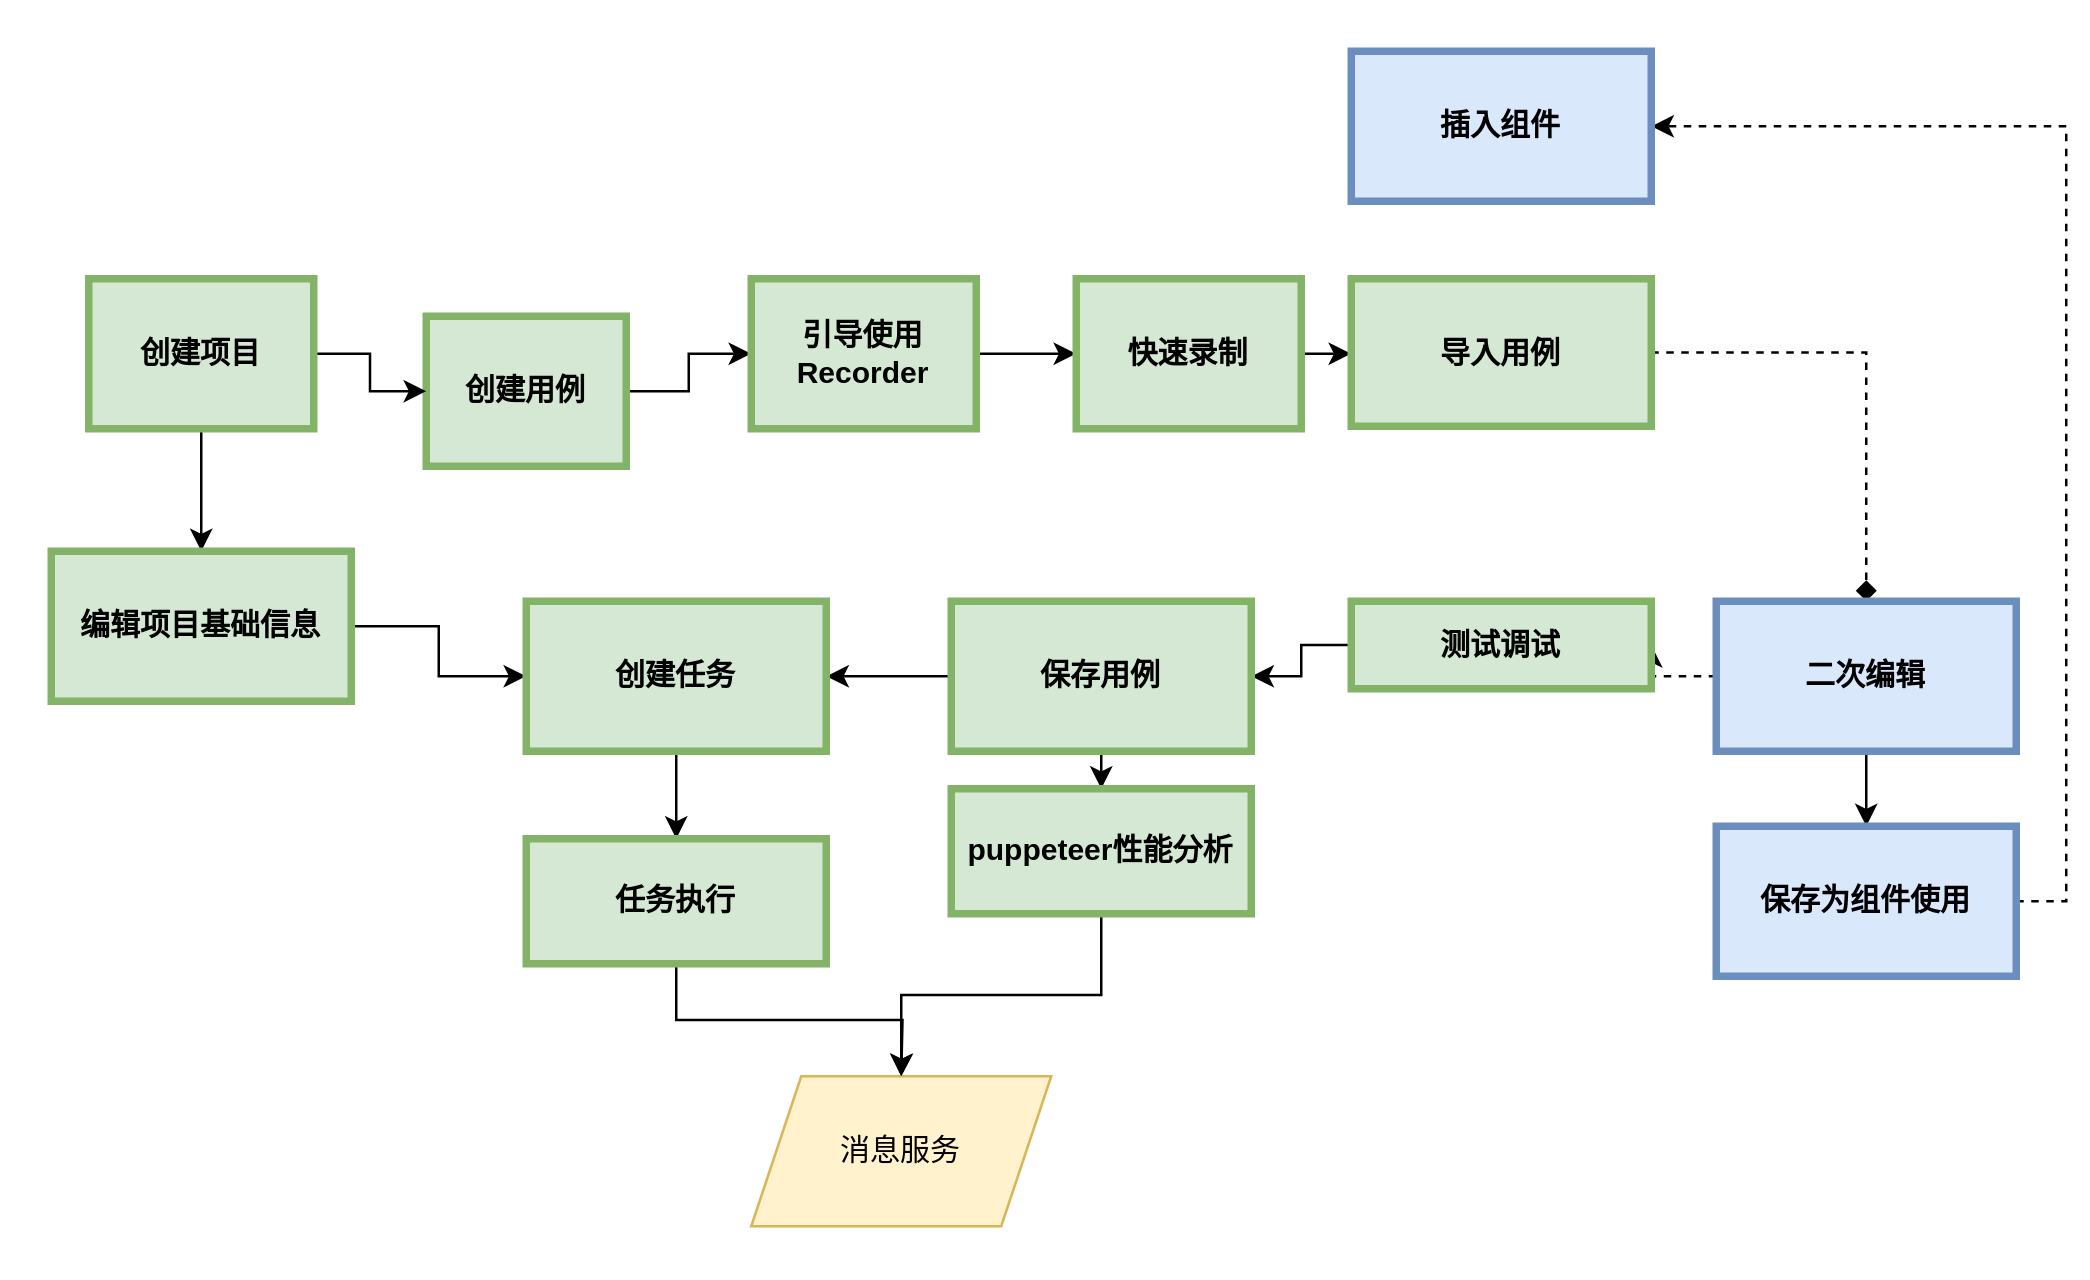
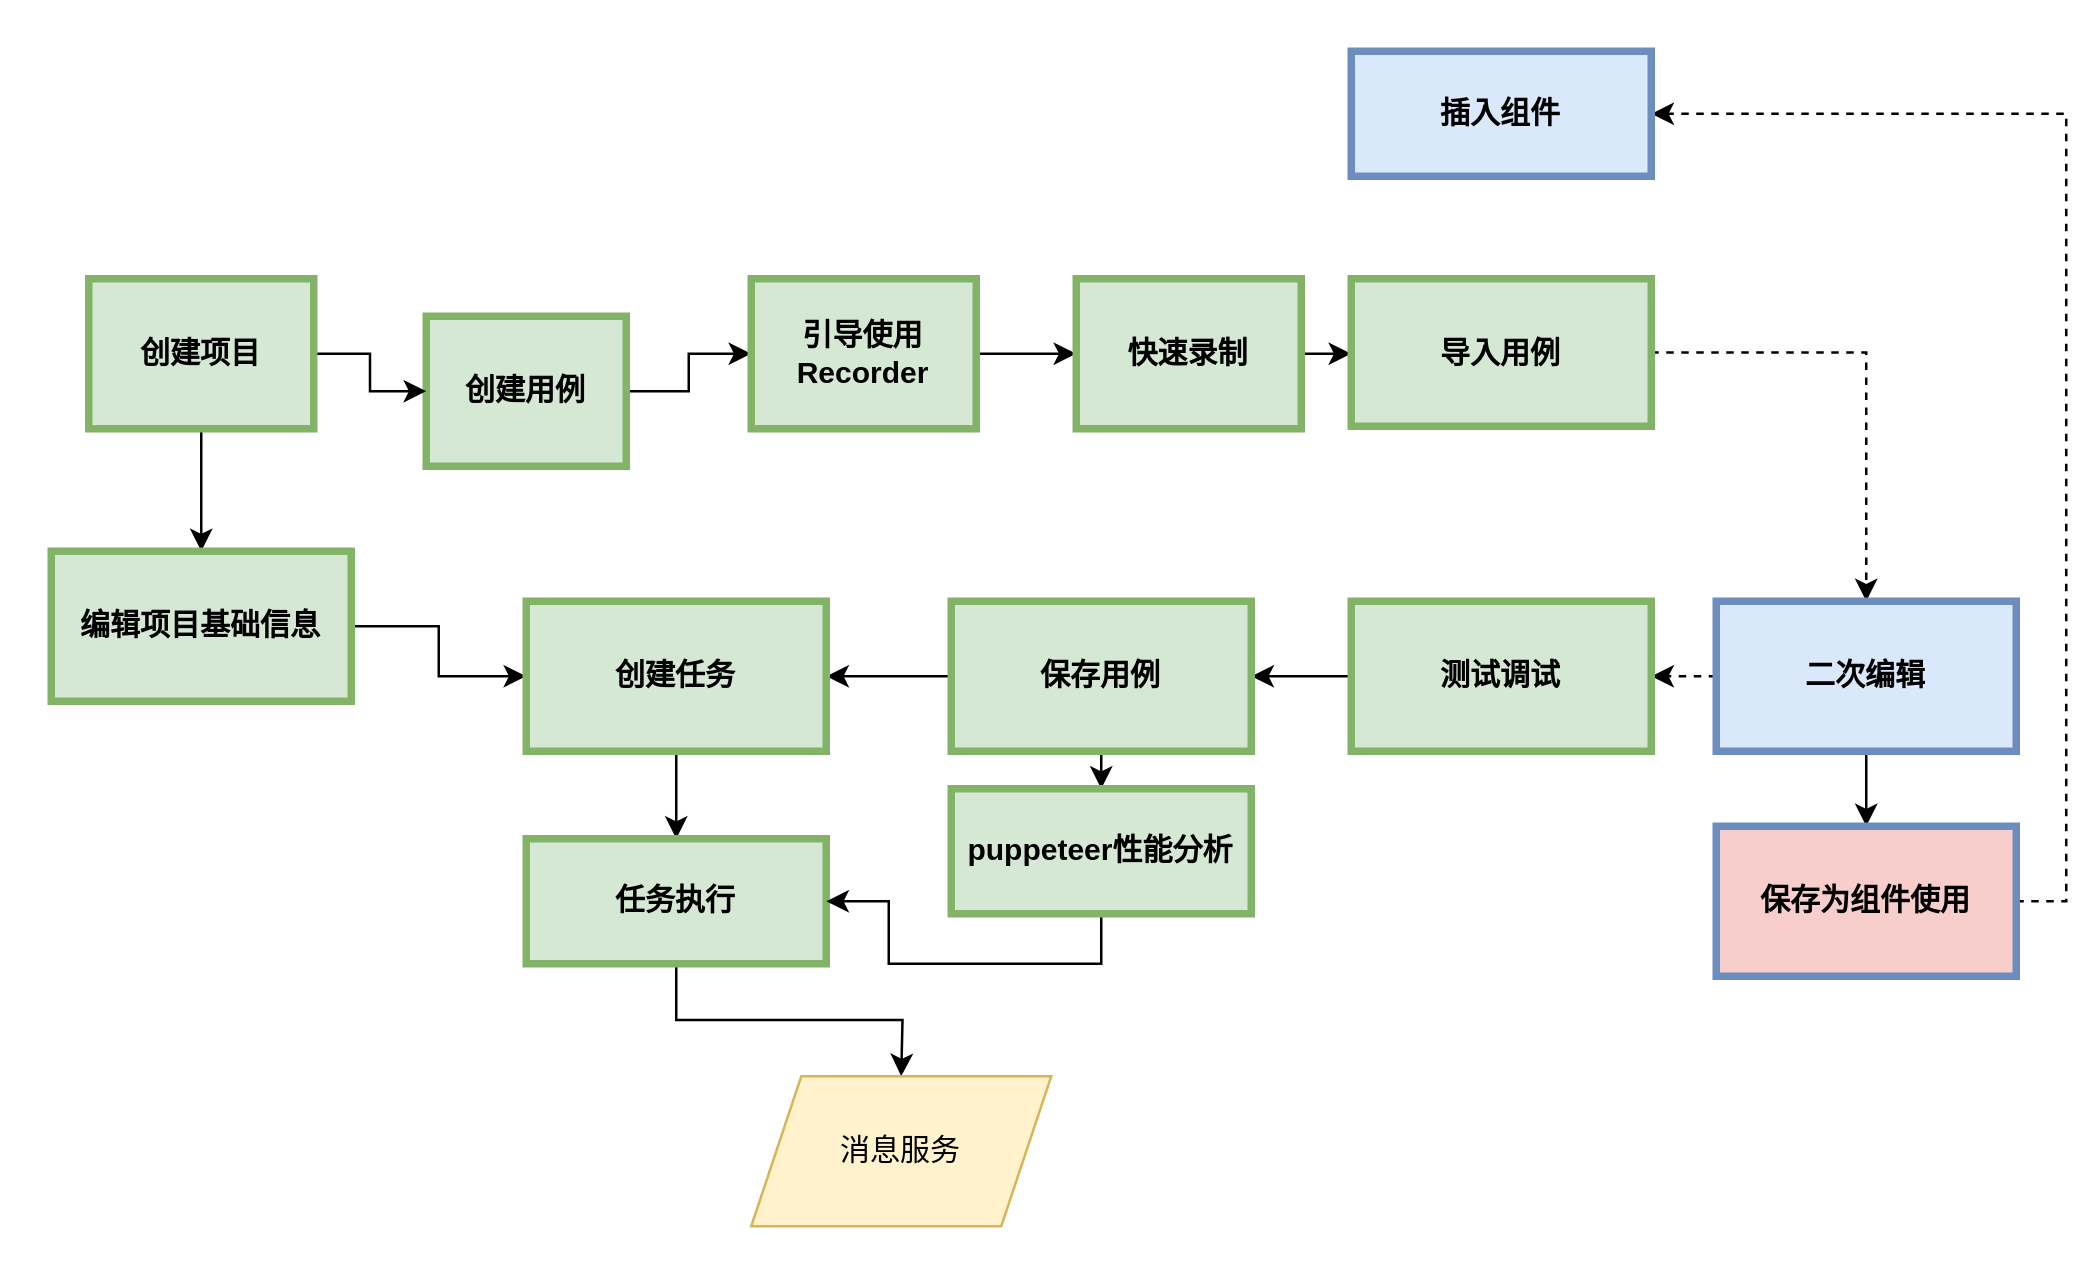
node "插入组件": size 300x150 -> 300x125
edge "导入用例" -> "二次编辑": arrowhead diamond -> classic
node "测试调试": size 300x88 -> 300x150
node "保存为组件使用": fillcolor #dae8fc -> #f8cecc
edge "puppeteer性能分析" -> "消息服务": now "puppeteer性能分析" -> "任务执行"
